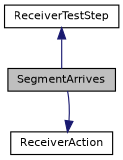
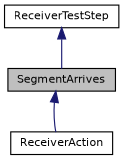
edge "SegmentArrives" -> "ReceiverAction": reversed
